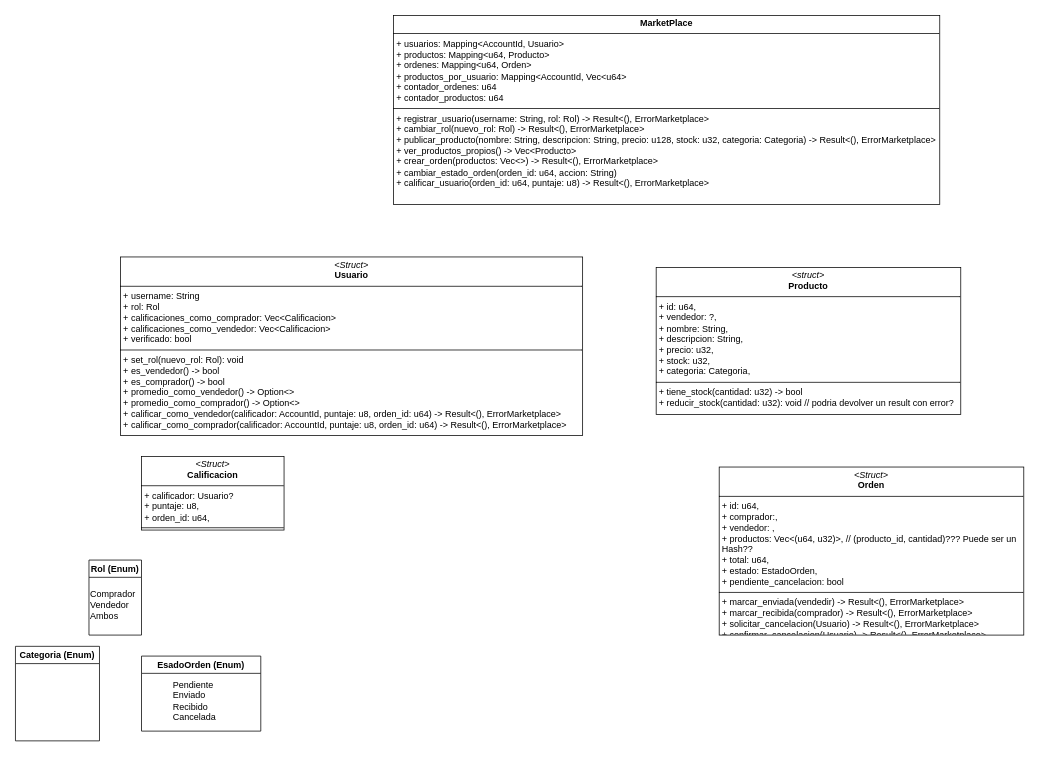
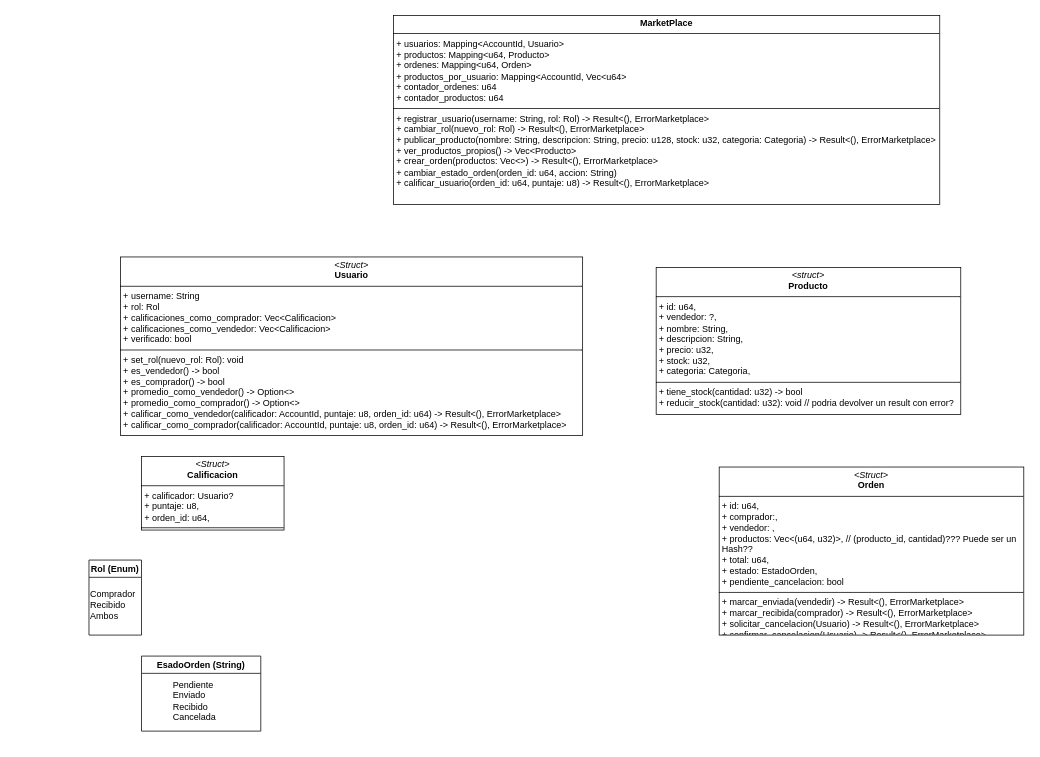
node "Comprador Vendedor Ambos": label "Comprador Vendedor Ambos" -> "Comprador Recibido Ambos"
node "EsadoOrden (Enum)": label "EsadoOrden (Enum)" -> "EsadoOrden (String)"
node "Categoria (Enum)": removed
